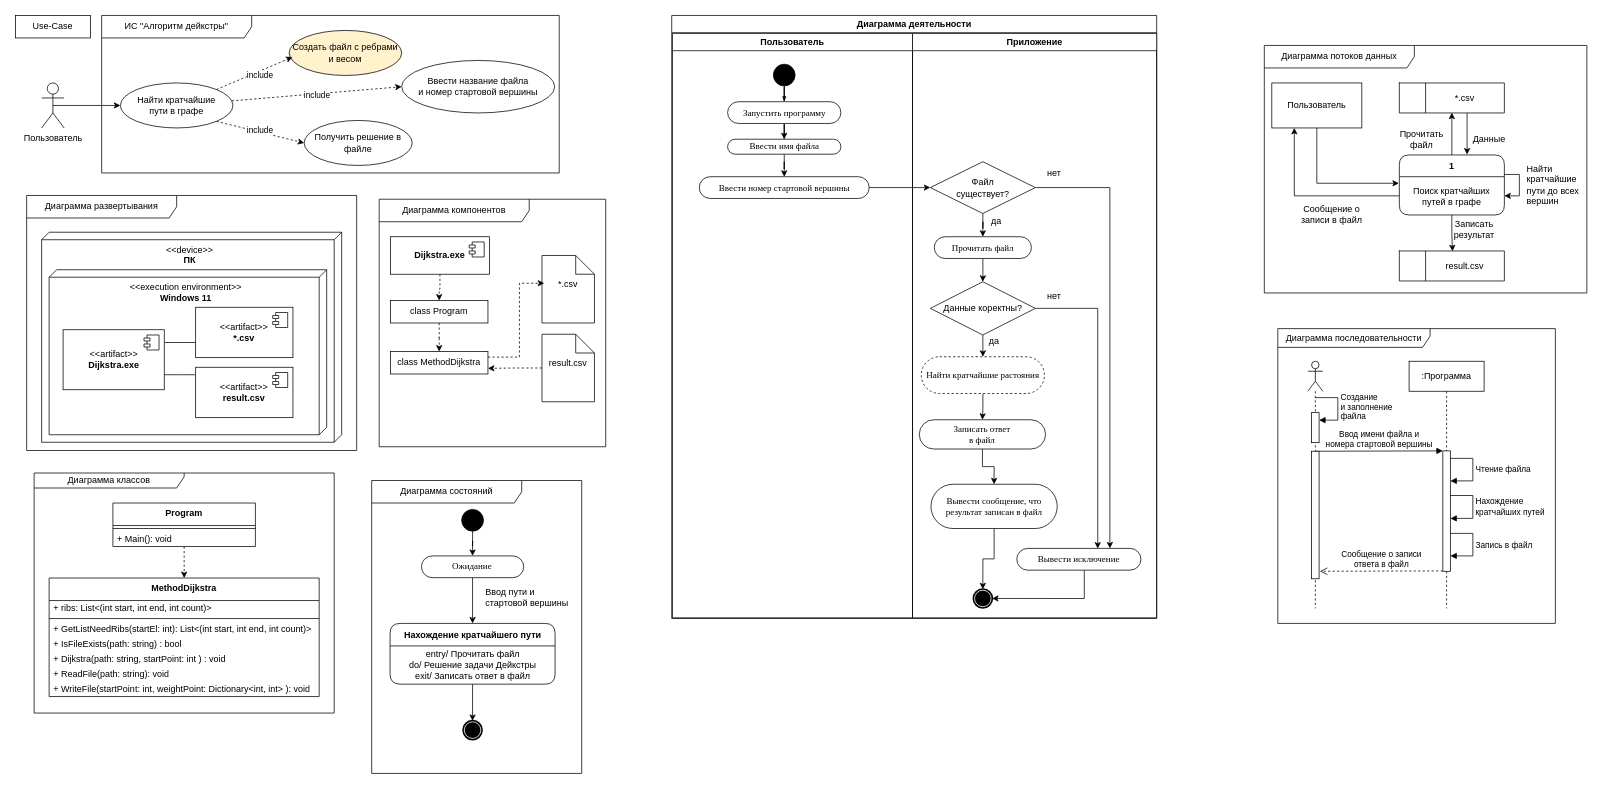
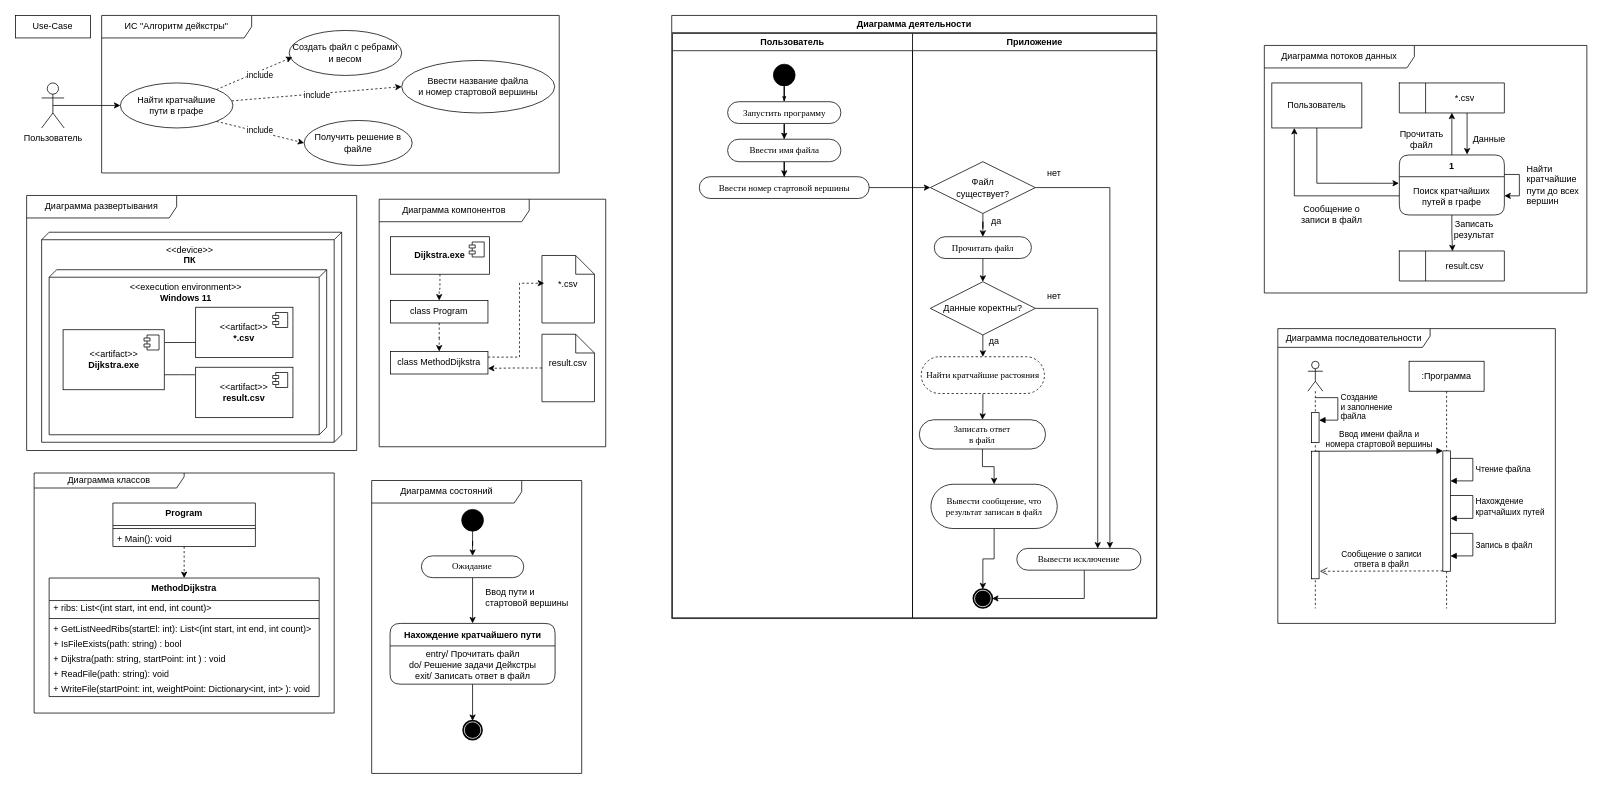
node "Создать файл с ребрами и весом": fillcolor #fff2cc -> #ffffff
node "Ввести имя файла": size 113x15 -> 113x23
